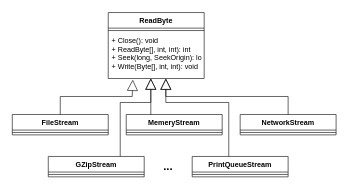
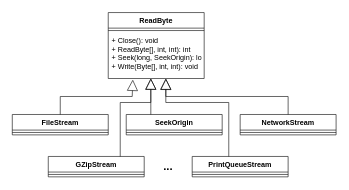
node "MemeryStream": label "MemeryStream" -> "SeekOrigin"
